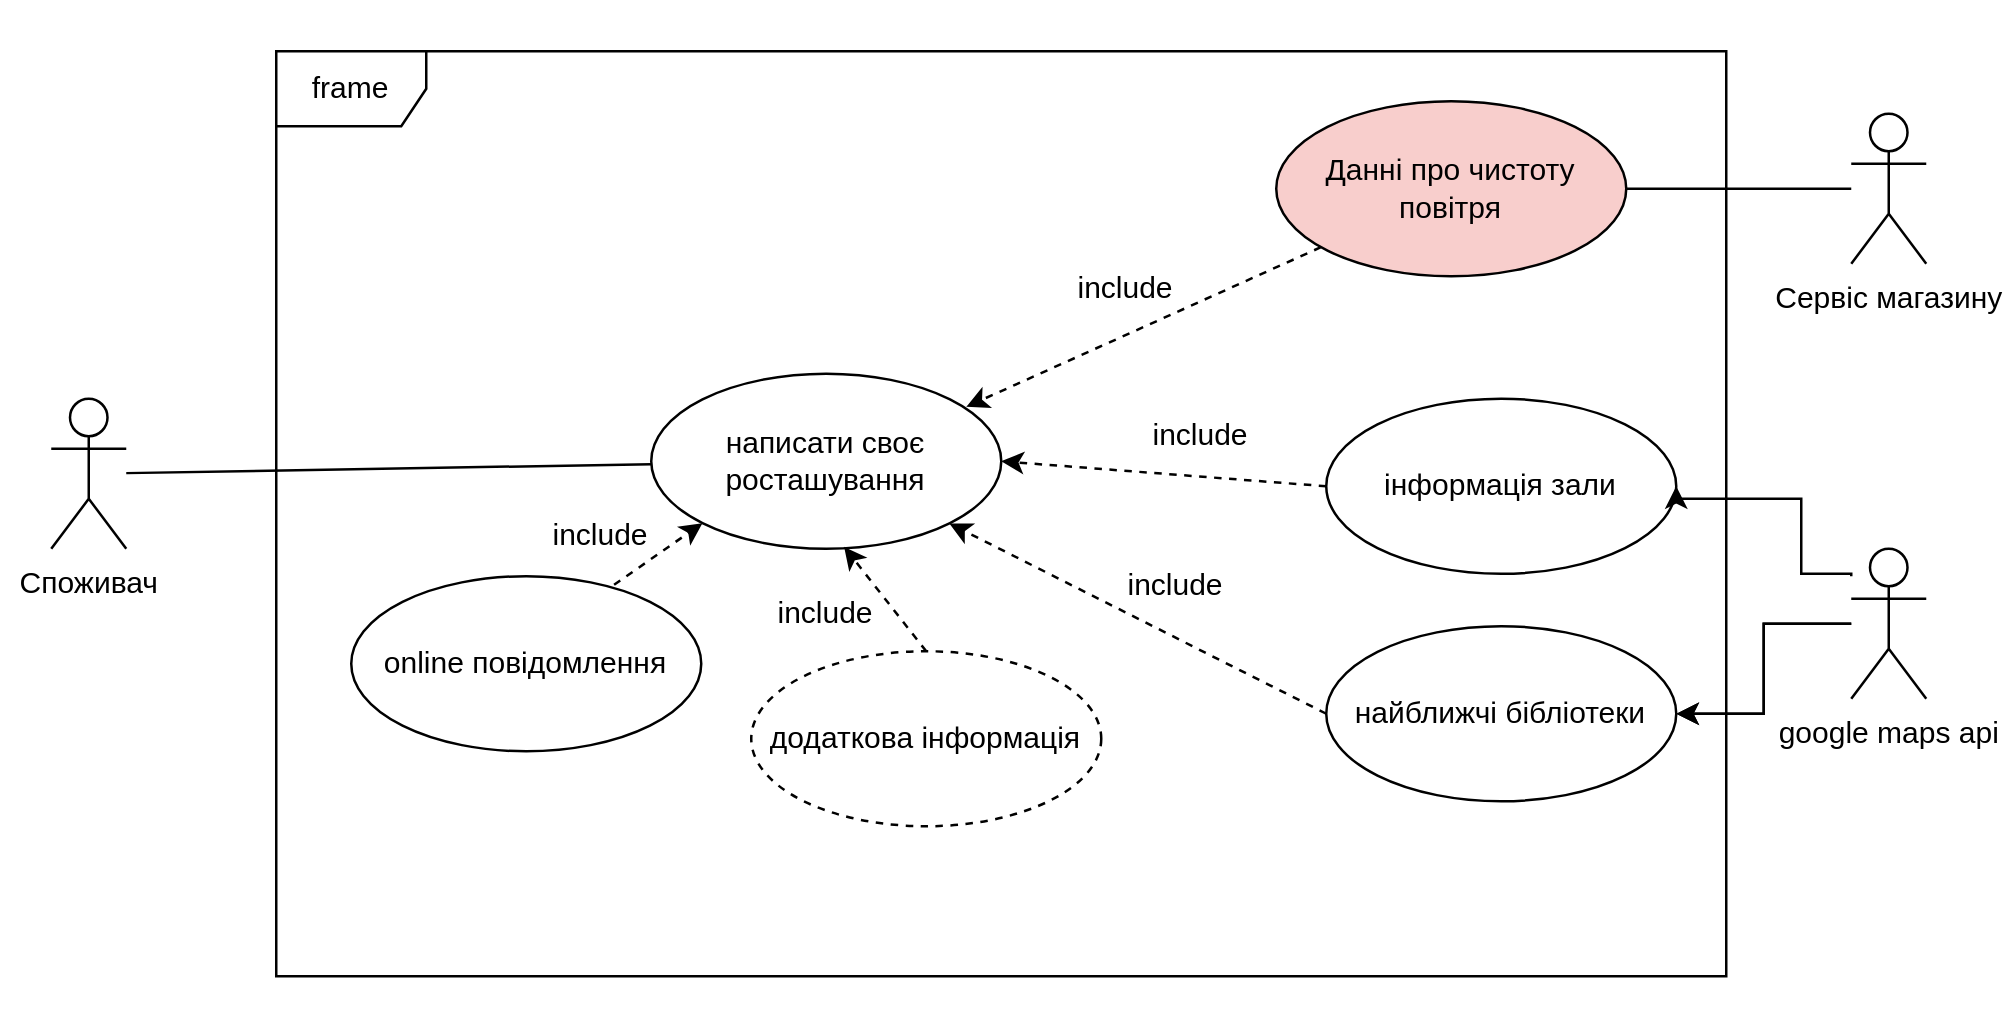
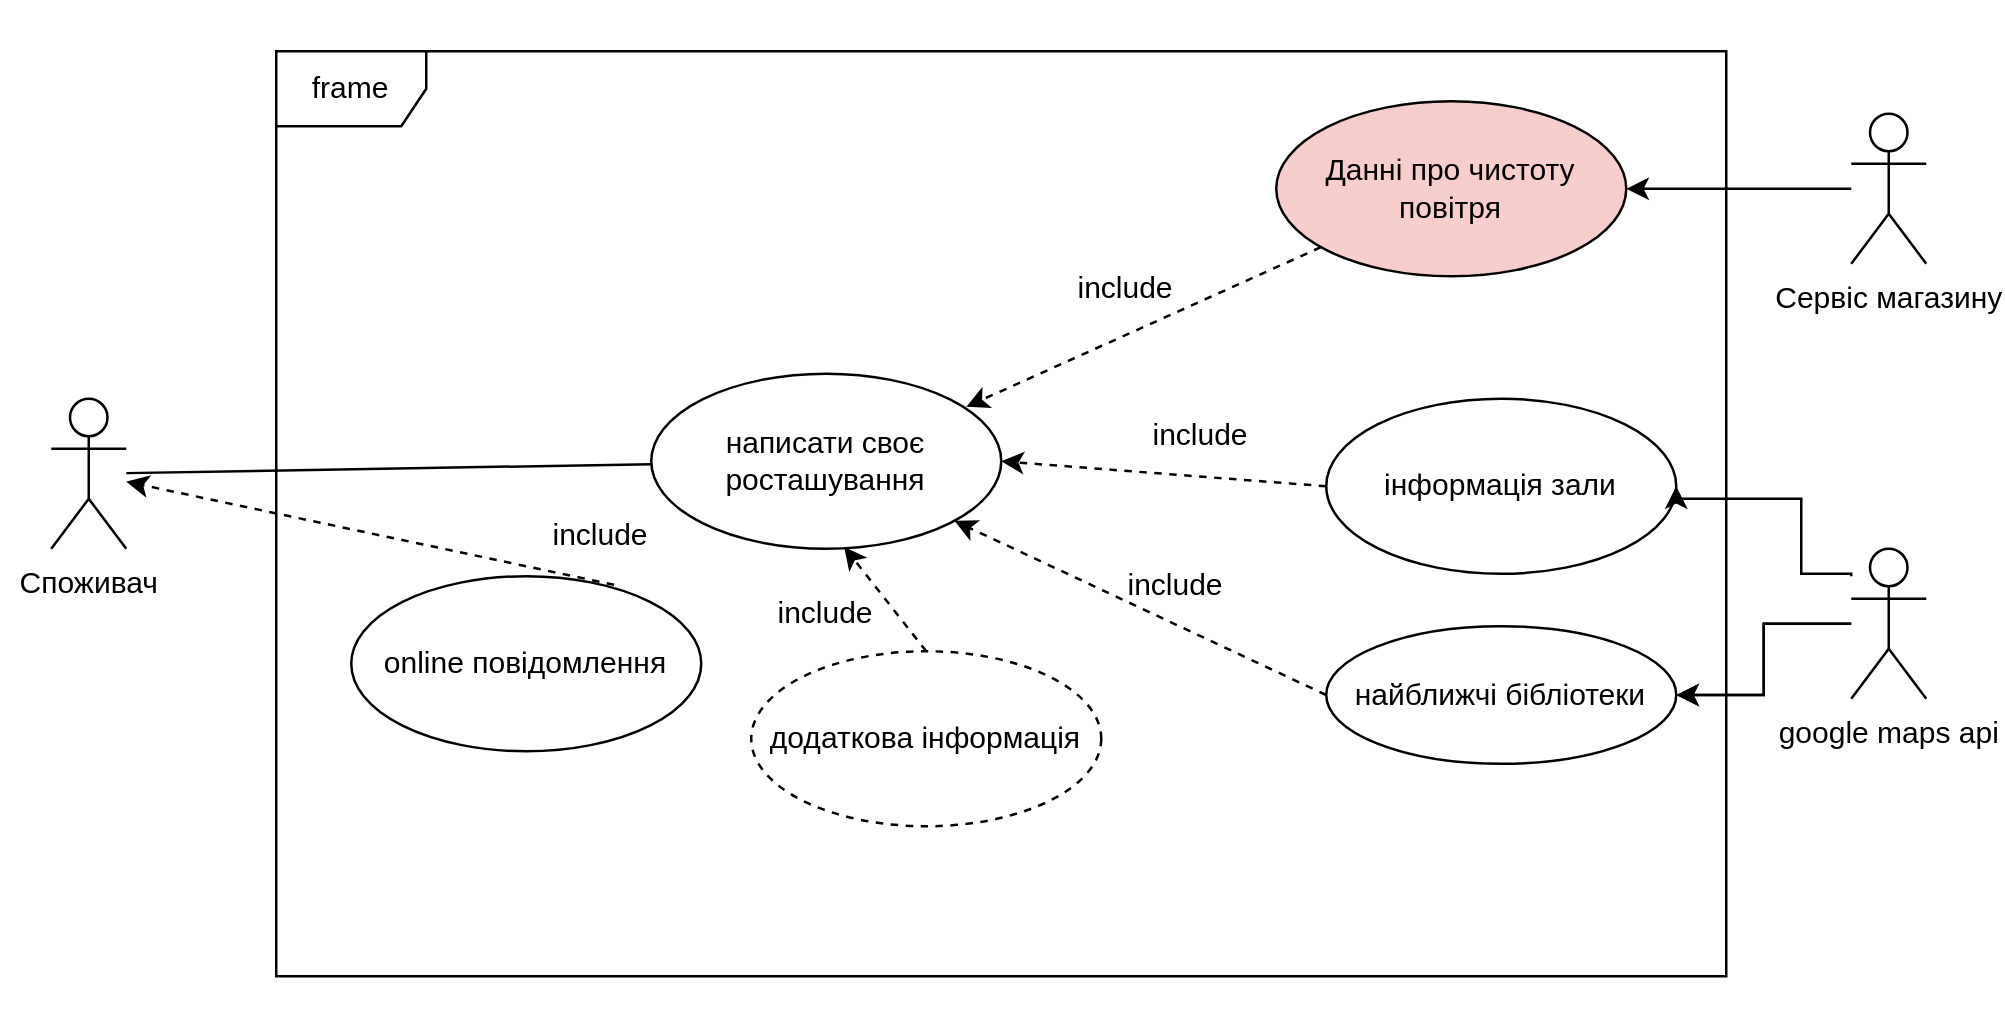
edge "Данні про чистоту повітря" -- "Сервіс магазину": arrowhead none -> classic
edge "online повідомлення" -> "написати своє росташування": now "online повідомлення" -> "Споживач"
node "найближчі бібліотеки": size 350x175 -> 350x138
